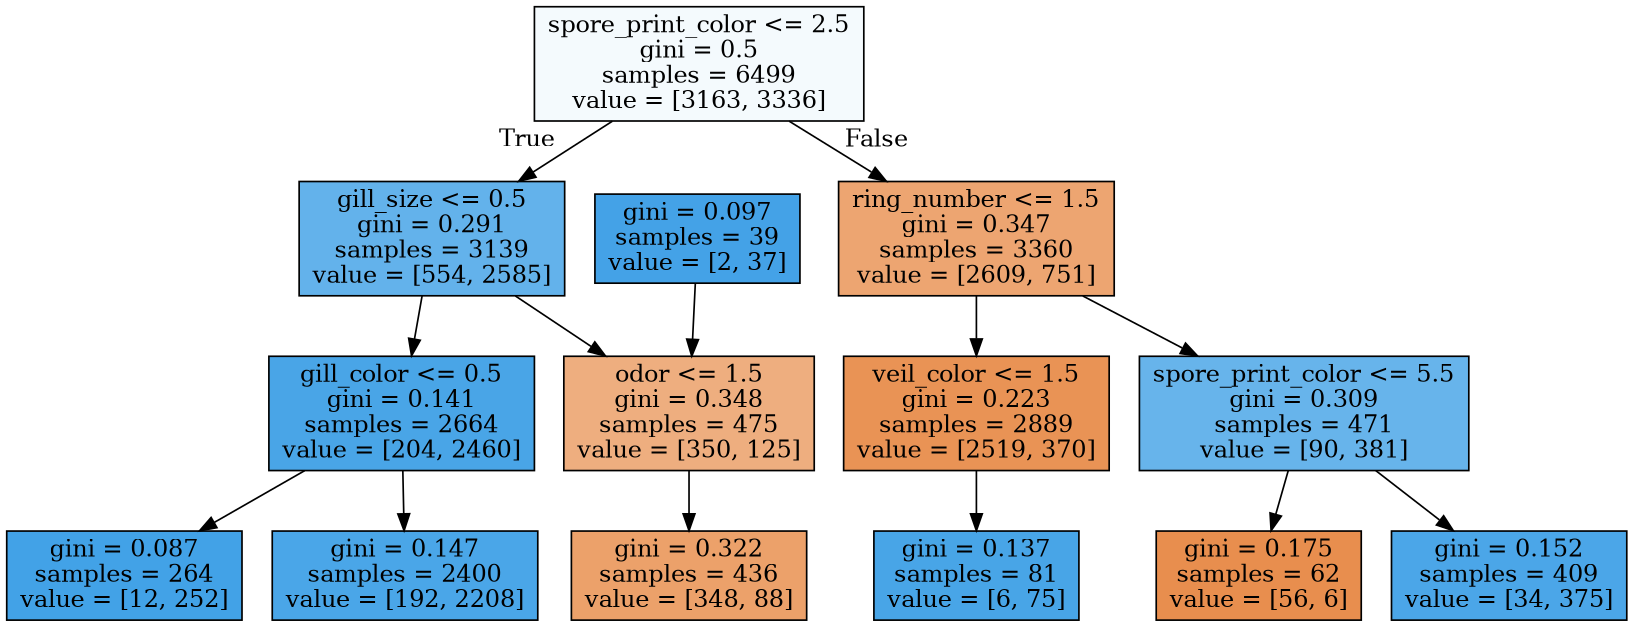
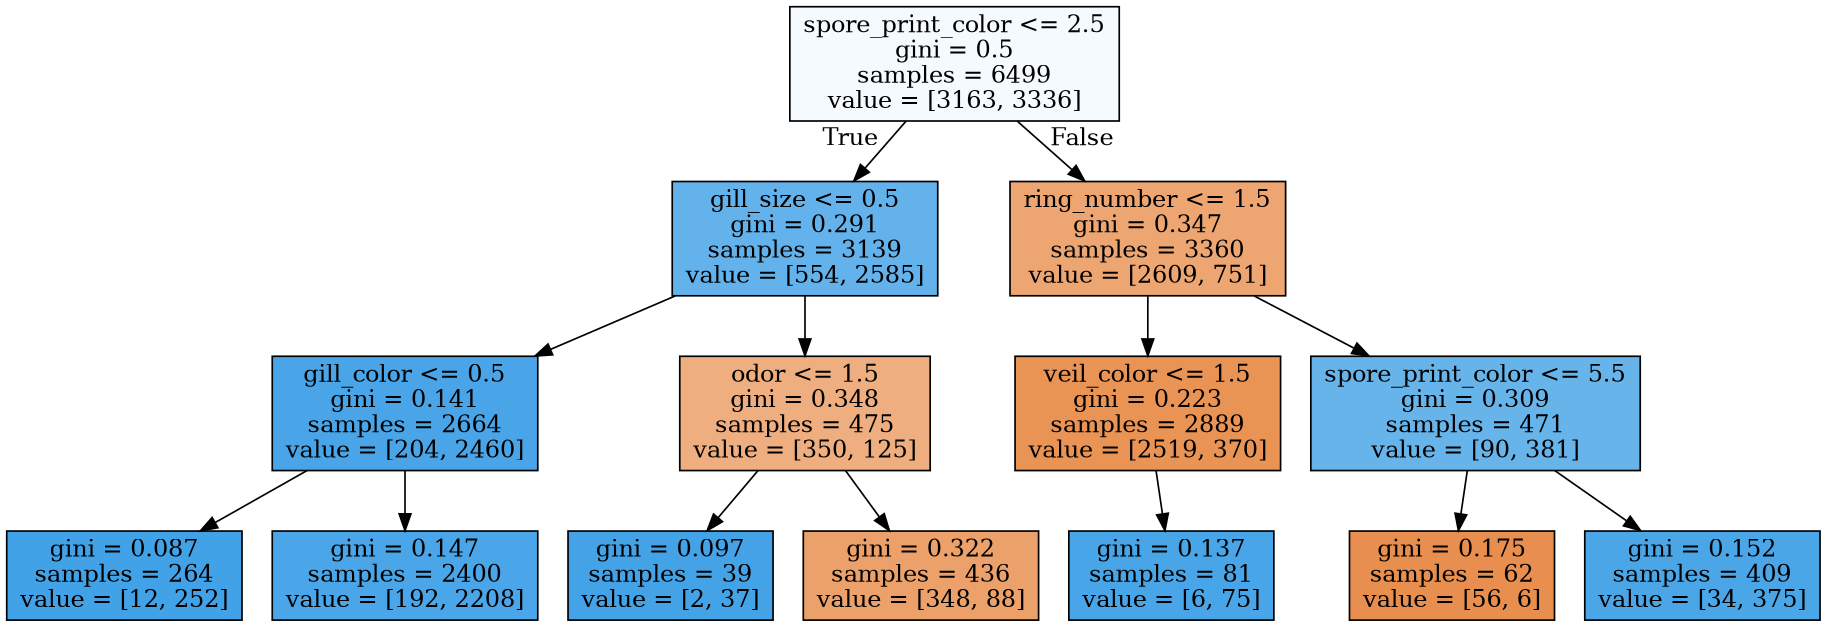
edge "gini = 0.097 samples = 39 value = [2, 37]" -> "odor <= 1.5 gini = 0.348 samples = 475 value = [350, 125]": reversed
